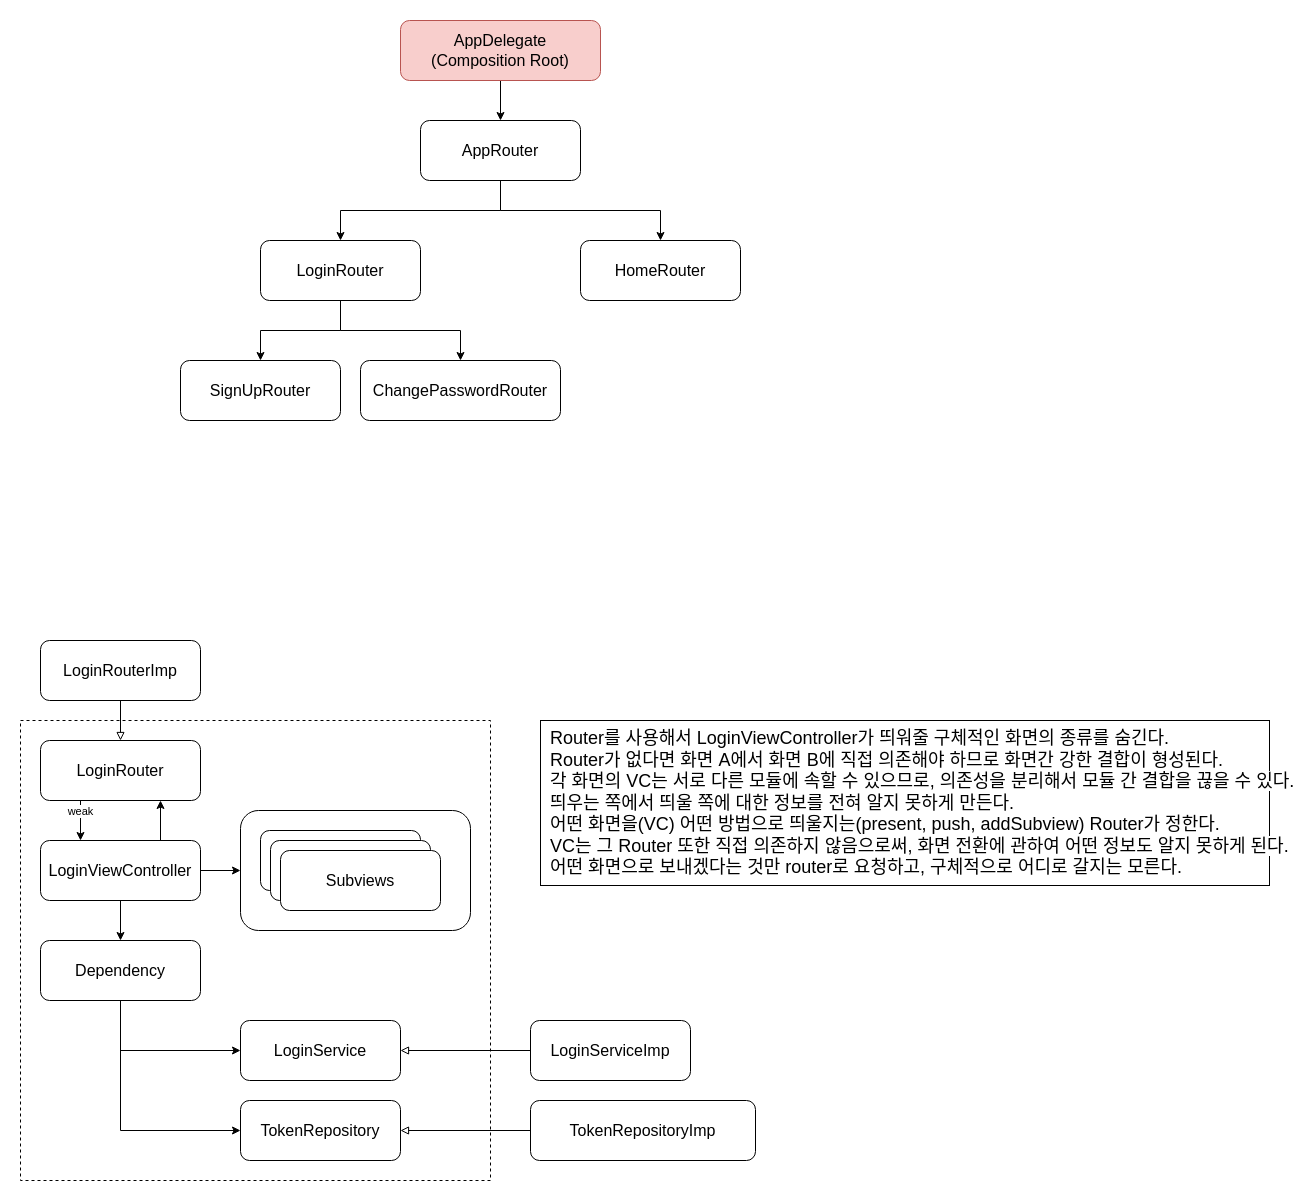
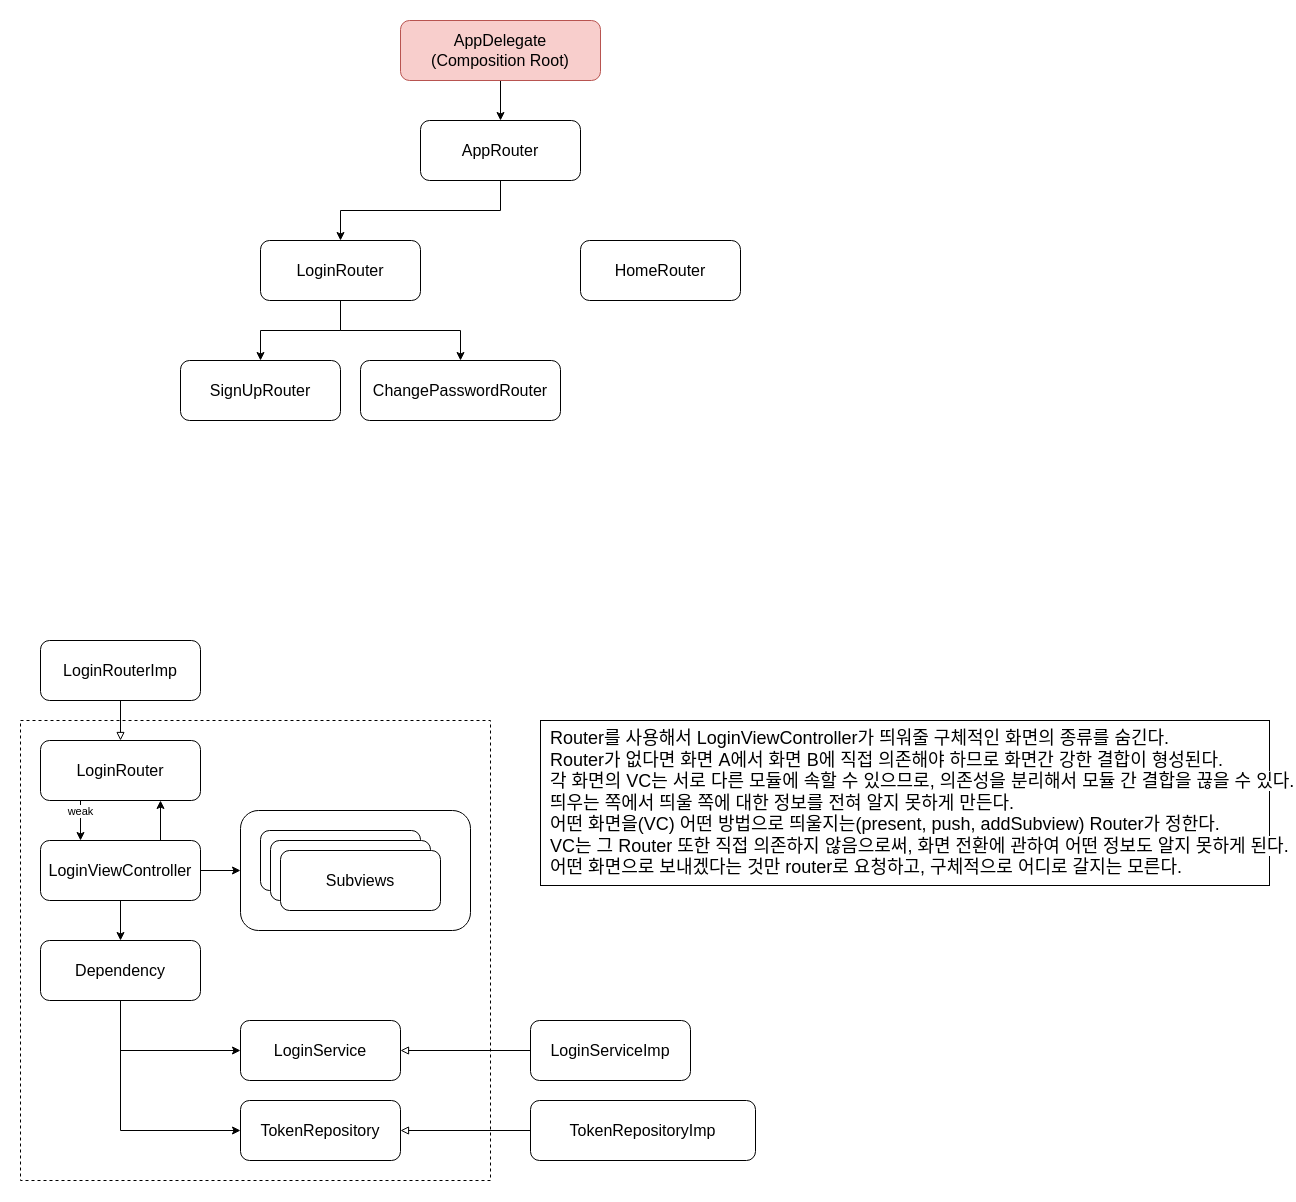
edge "AppRouter" -> "HomeRouter": removed
